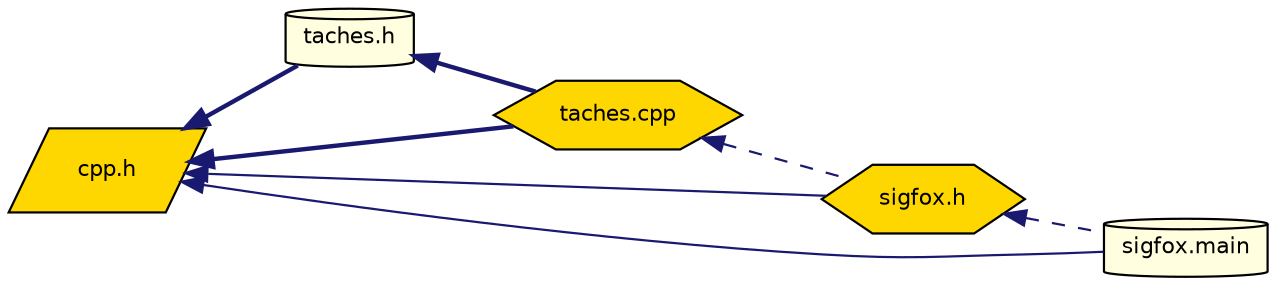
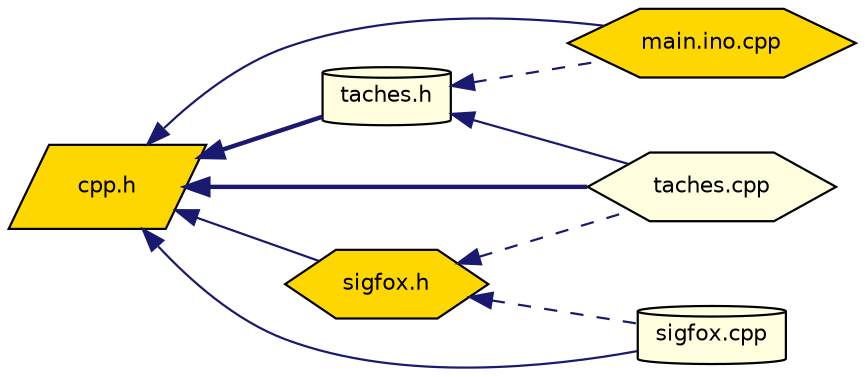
node "main.ino.cpp": added
edge "taches.cpp" -> "taches.h": style bold -> solid
node "taches.cpp": fillcolor gold -> lightyellow
edge "sigfox.h" -> "taches.cpp": reversed
node "sigfox.main": label "sigfox.main" -> "sigfox.cpp"
